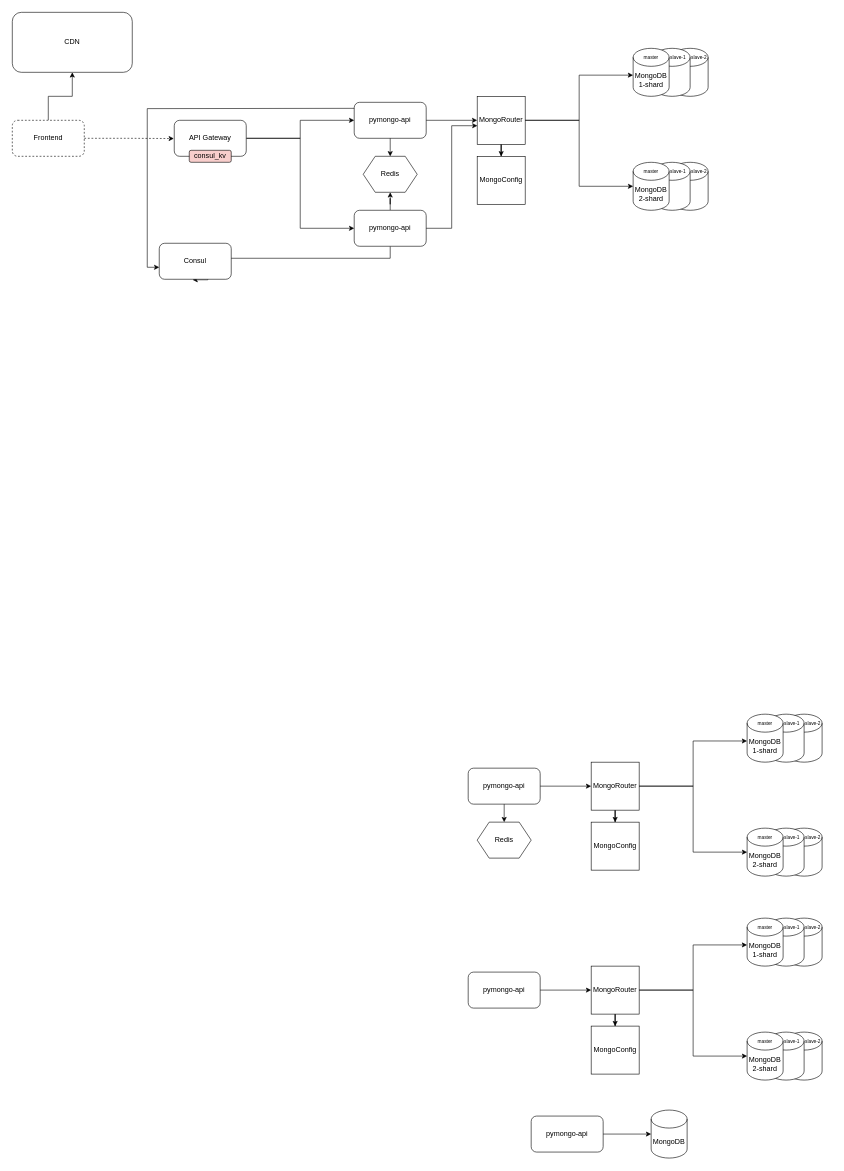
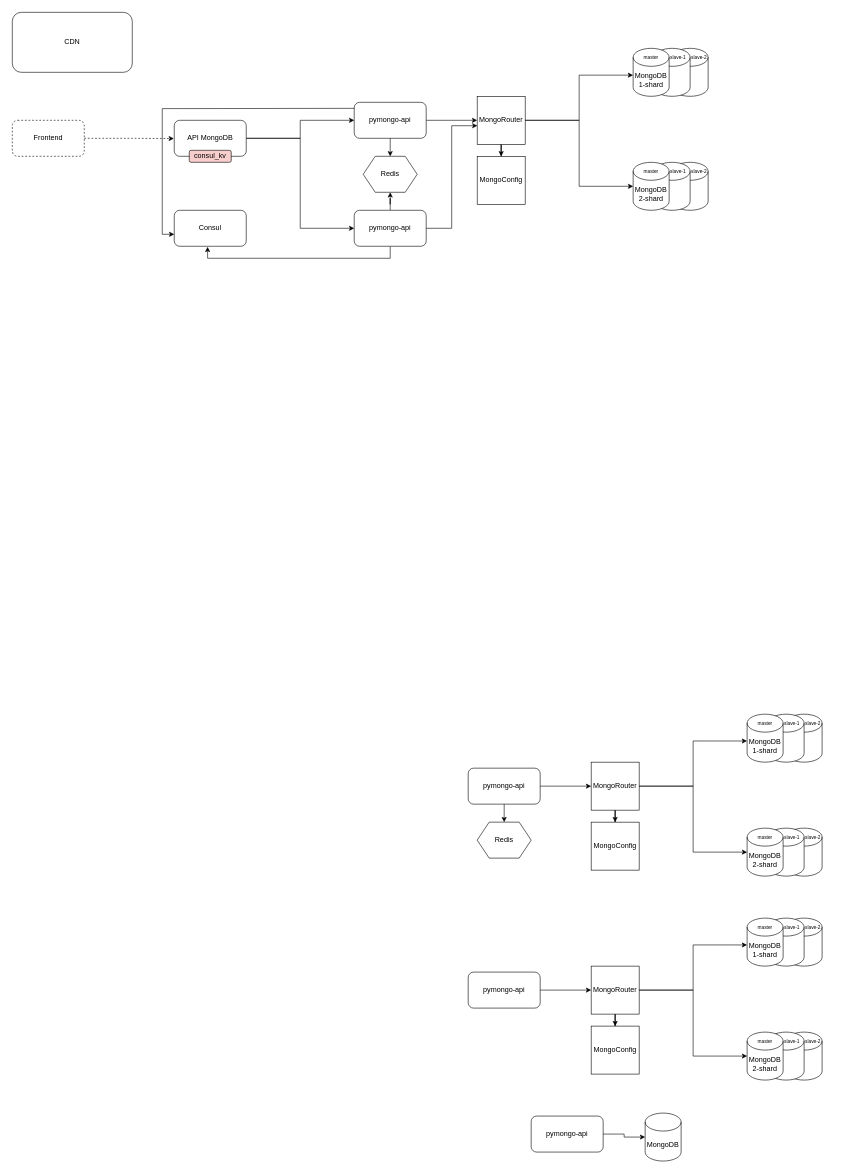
edge "Frontend" -> "CDN": removed
node "API Gateway": label "API Gateway" -> "API MongoDB"
node "Consul": moved (195, 261) -> (210, 228)
node "MongoDB": moved (669, 1134) -> (663, 1137)
